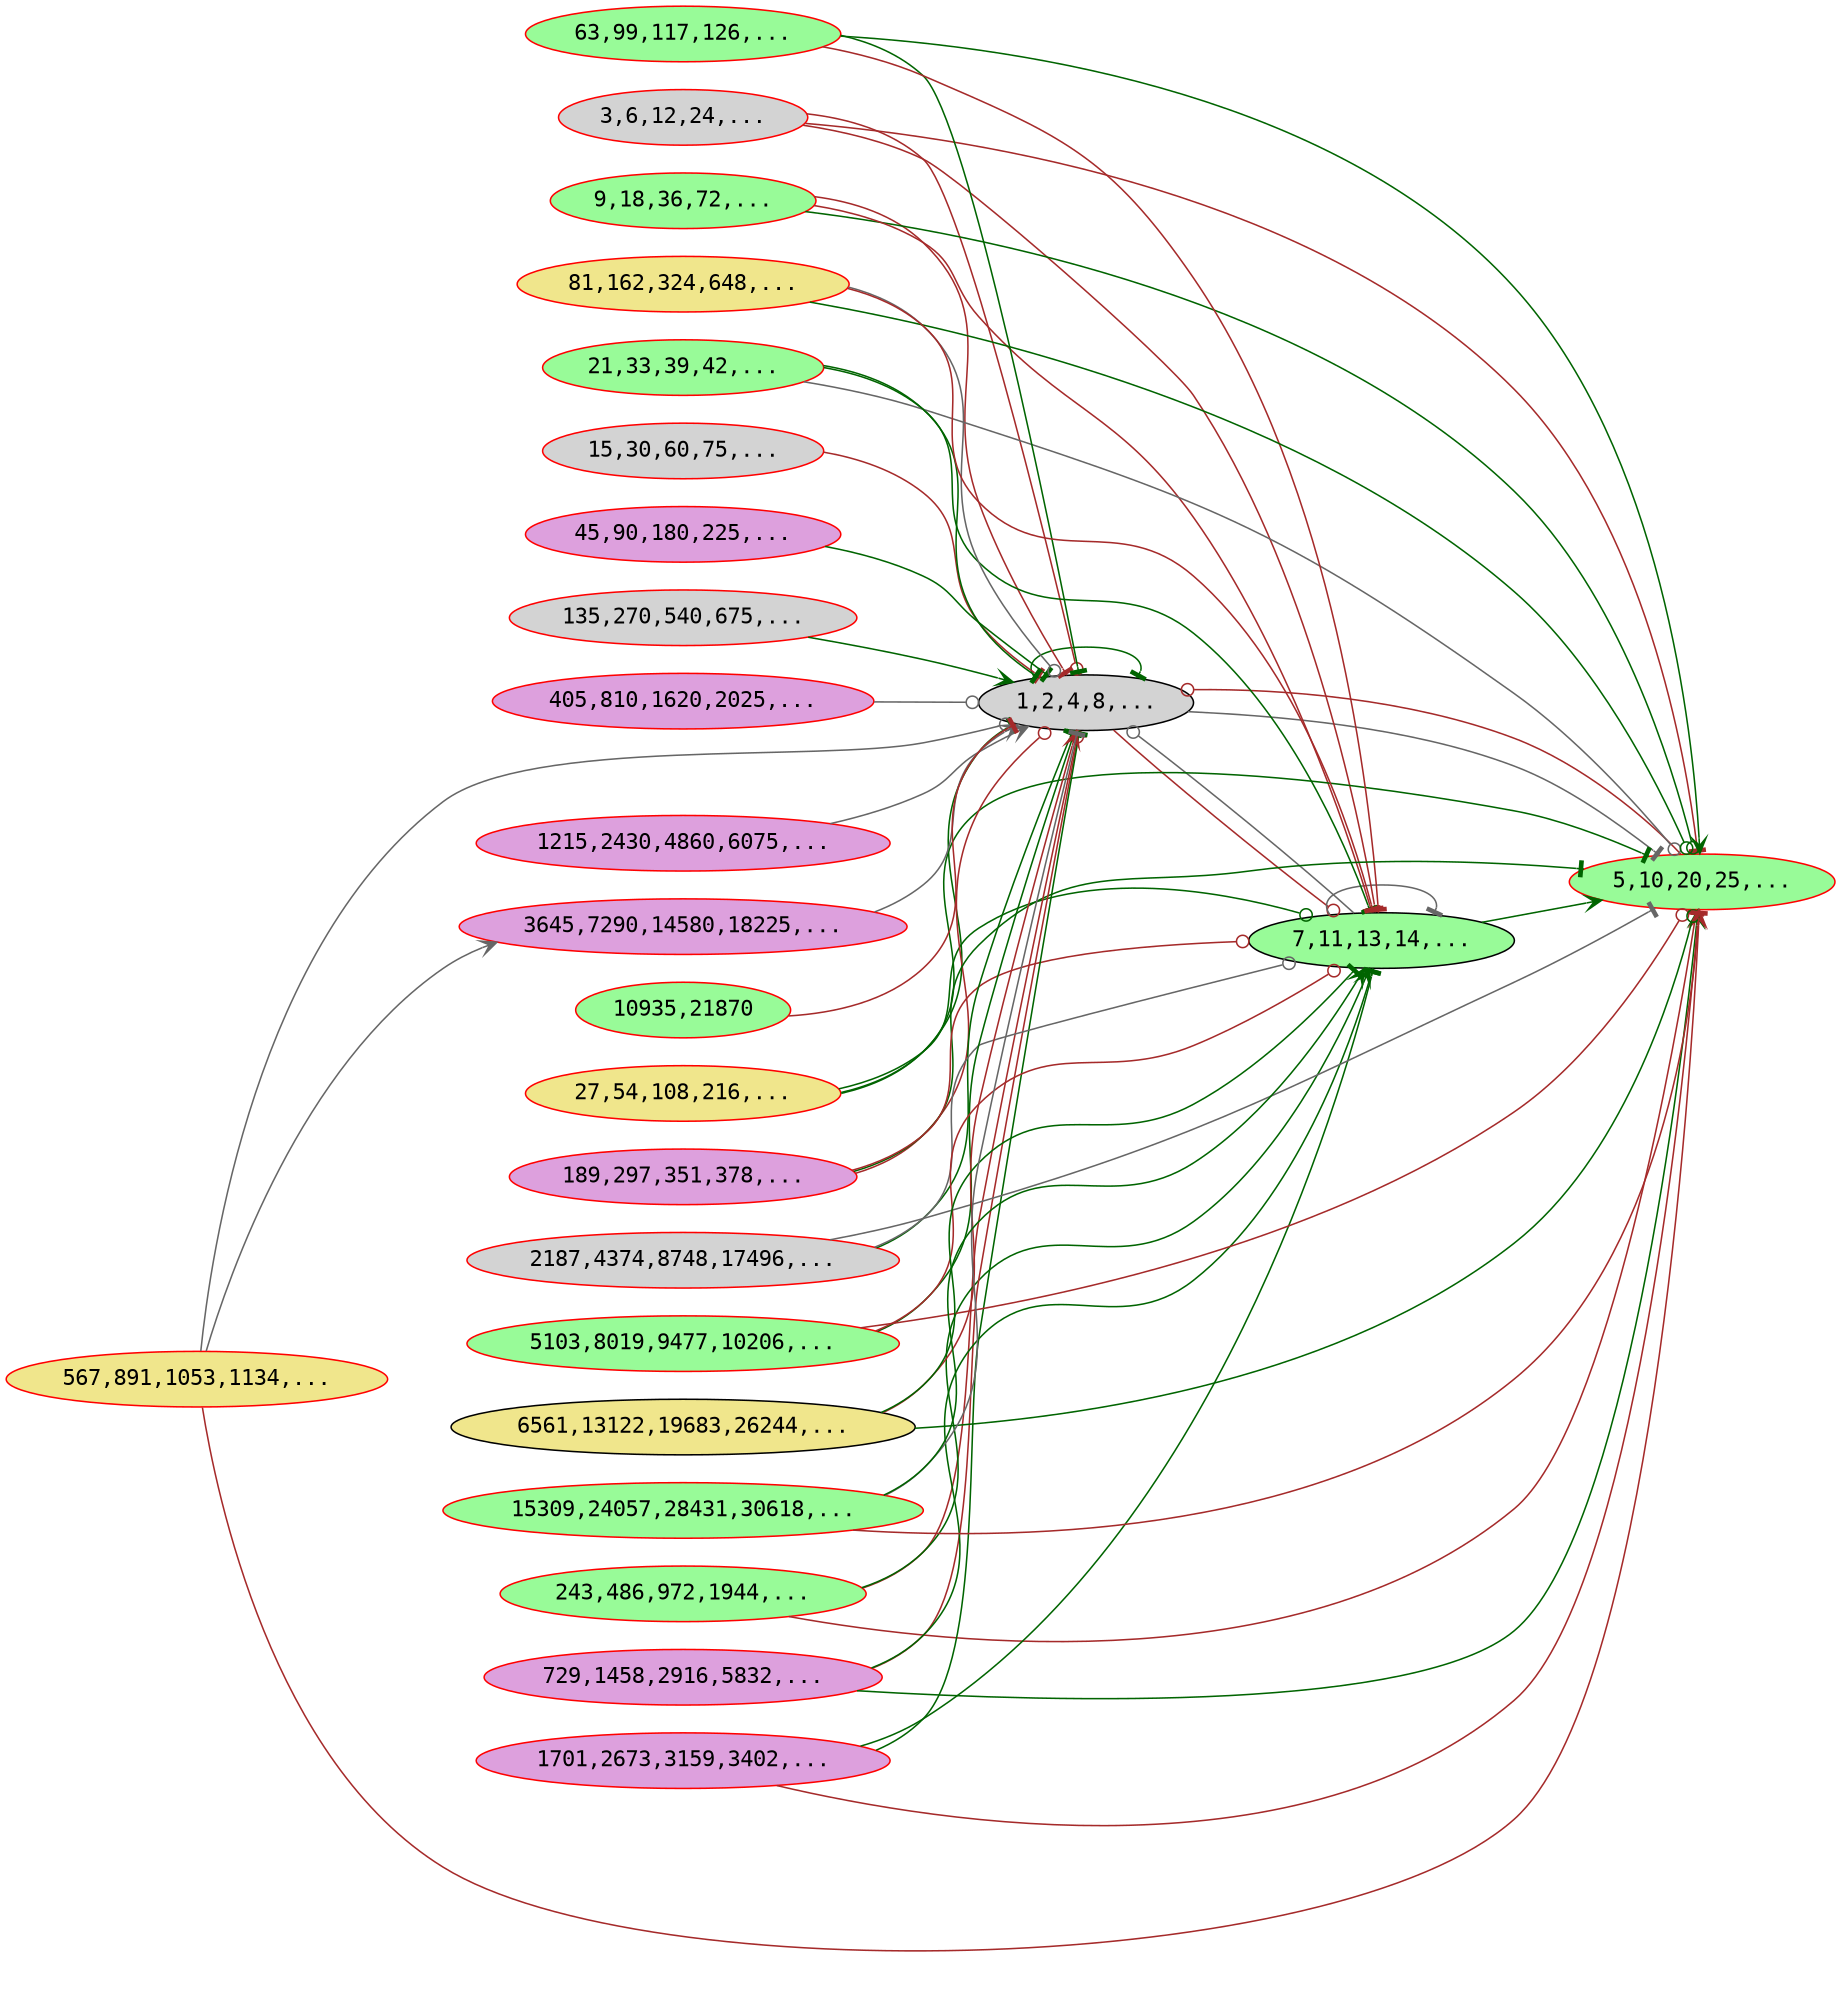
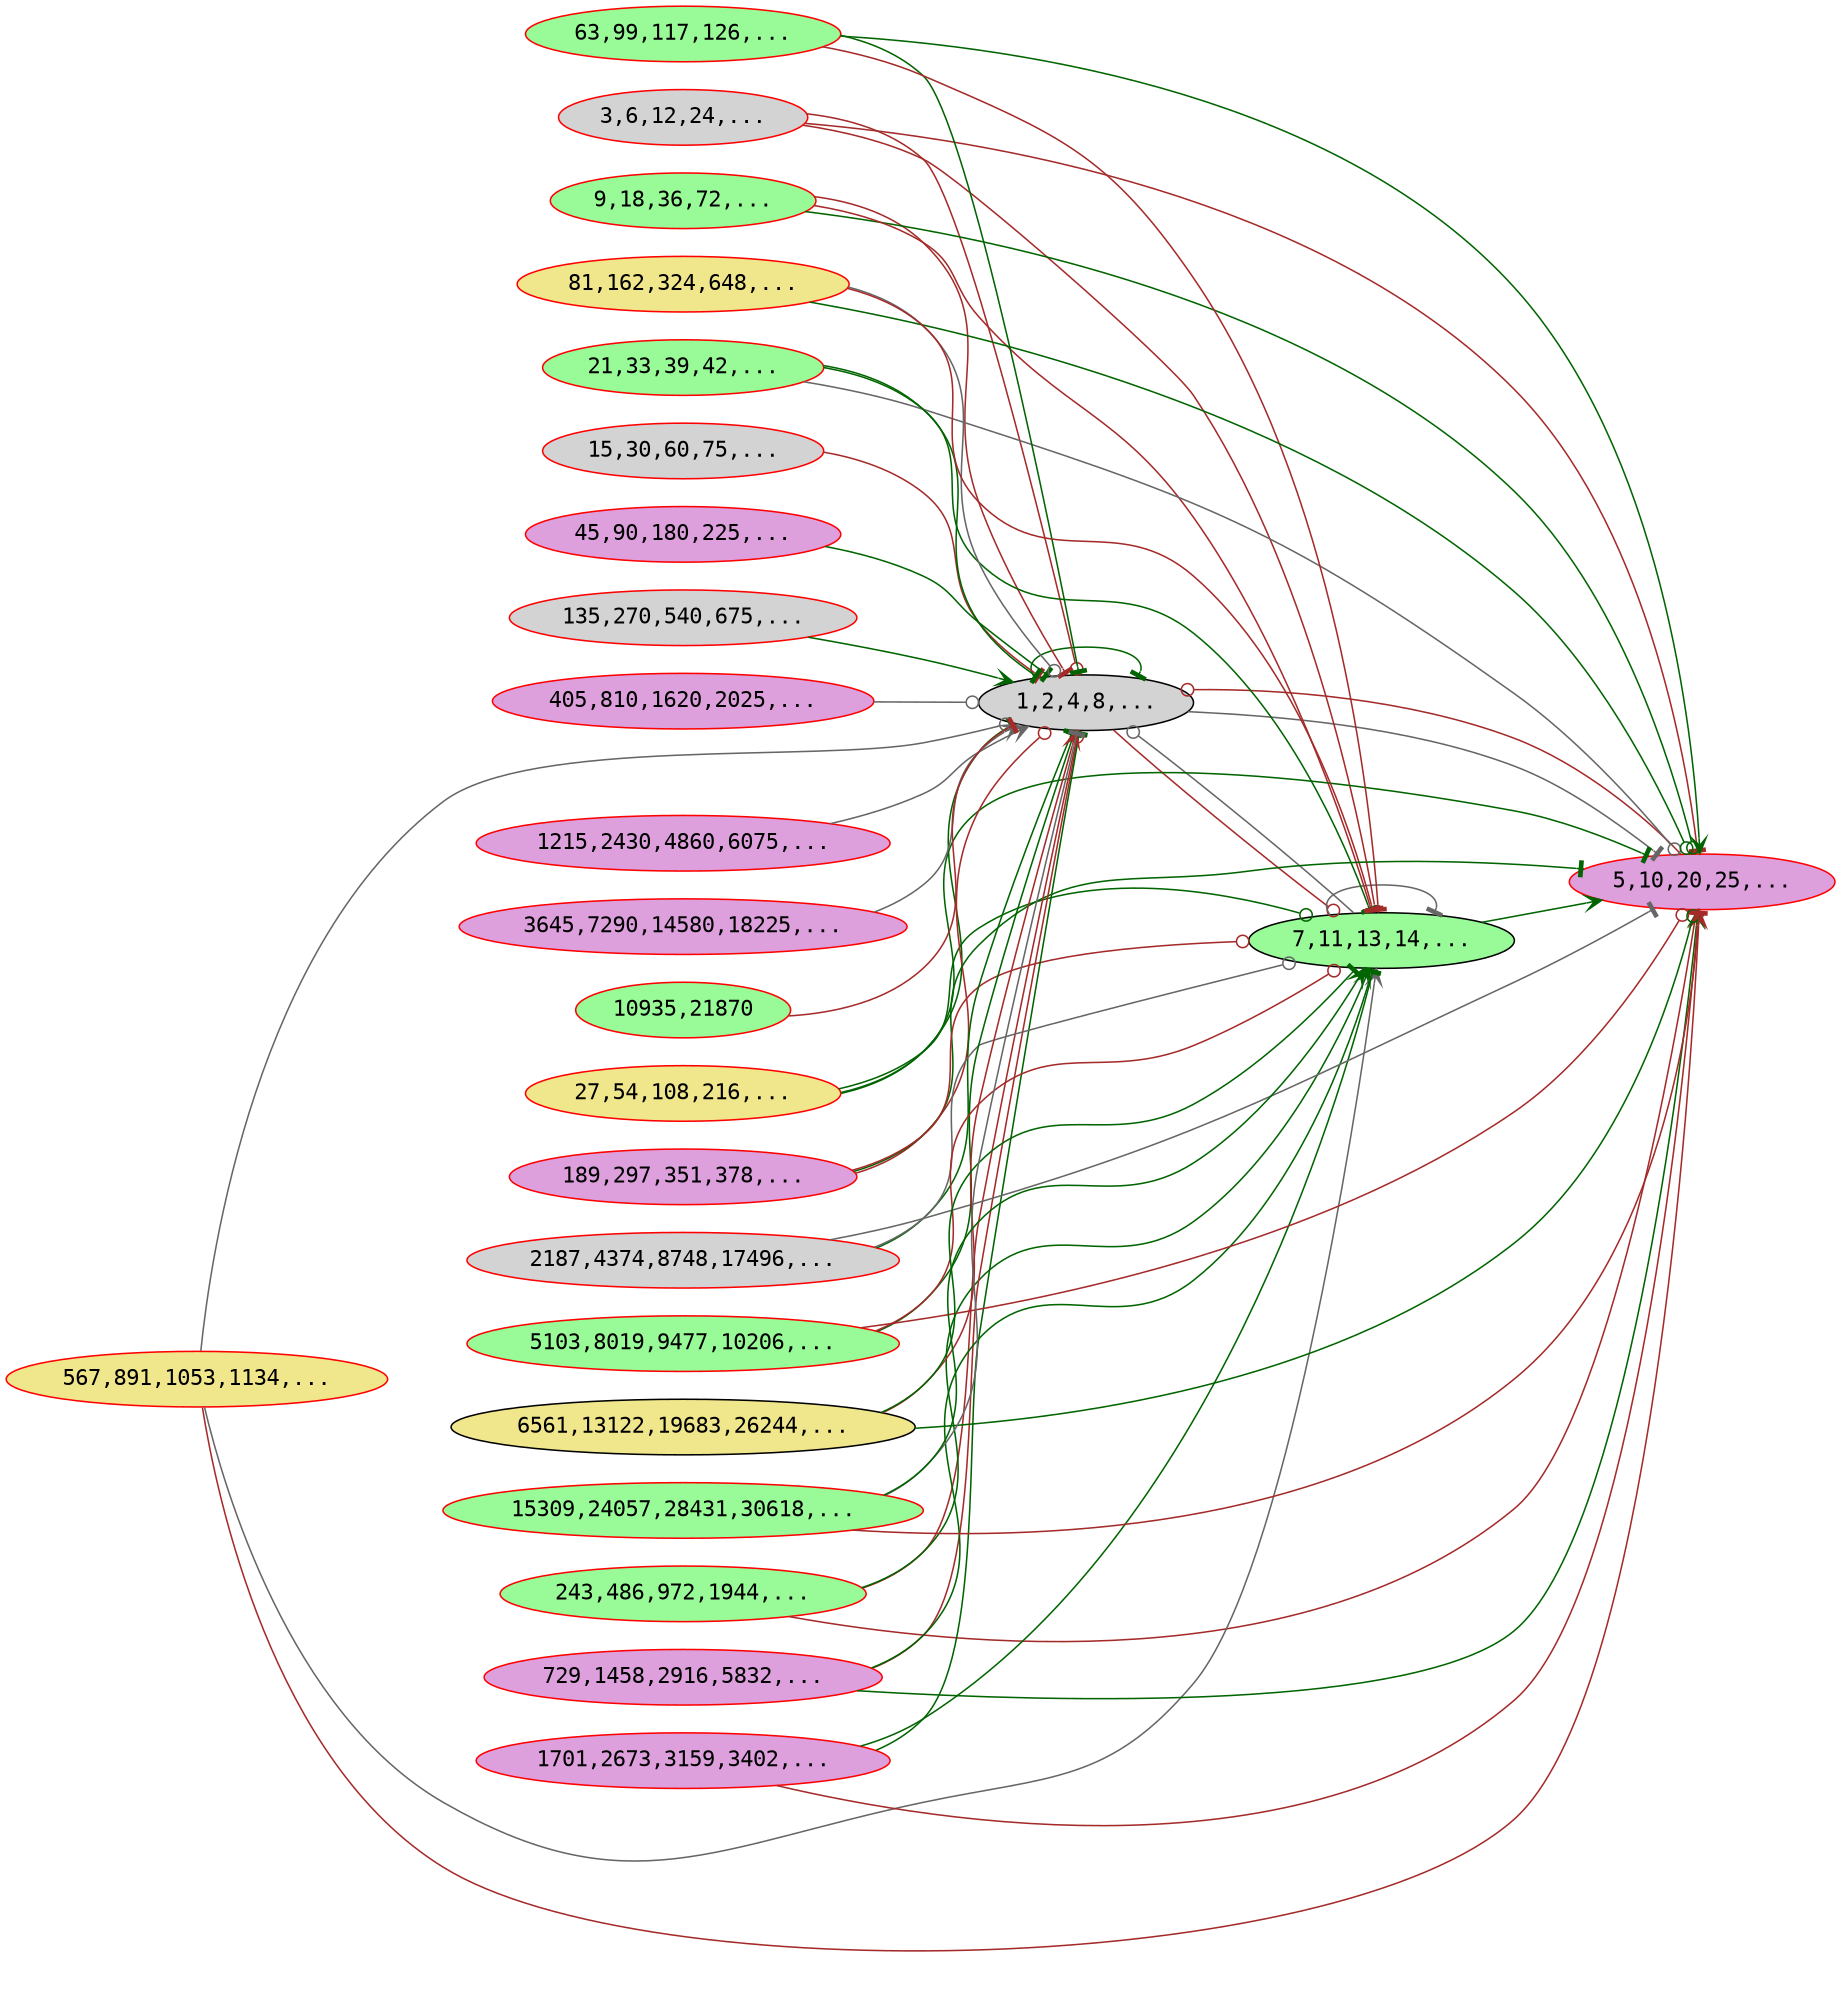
node "5,10,20,25,...": fillcolor palegreen -> plum
edge "567,891,1053,1134,..." -> "3645,7290,14580,18225,...": now "567,891,1053,1134,..." -> "7,11,13,14,..."
